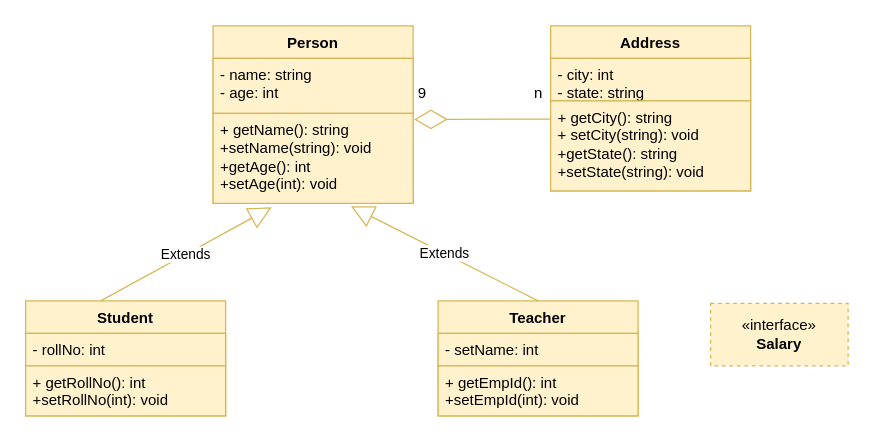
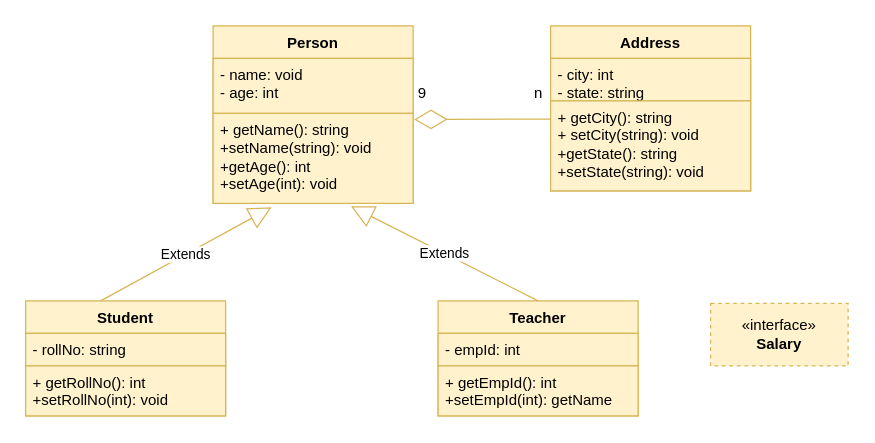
node "- name: string - age: int": label "- name: string - age: int" -> "- name: void - age: int"
node "- rollNo: int": label "- rollNo: int" -> "- rollNo: string"
node "- setName: int": label "- setName: int" -> "- empId: int"
node "+ getEmpId(): int +setEmpId(int): void": label "+ getEmpId(): int +setEmpId(int): void" -> "+ getEmpId(): int +setEmpId(int): getName"
